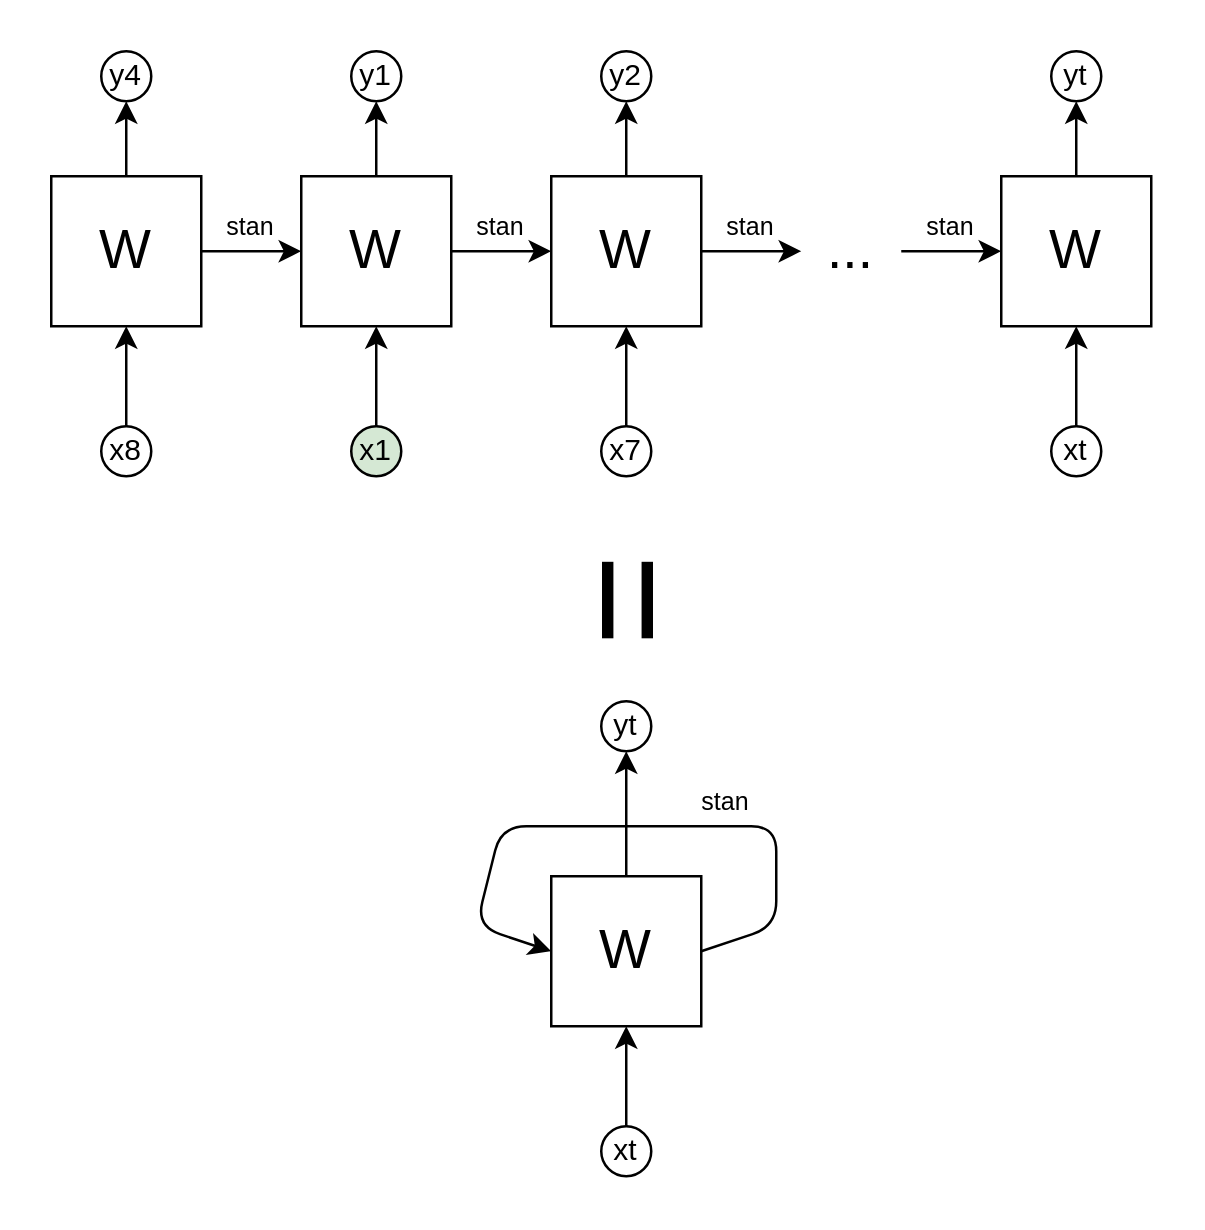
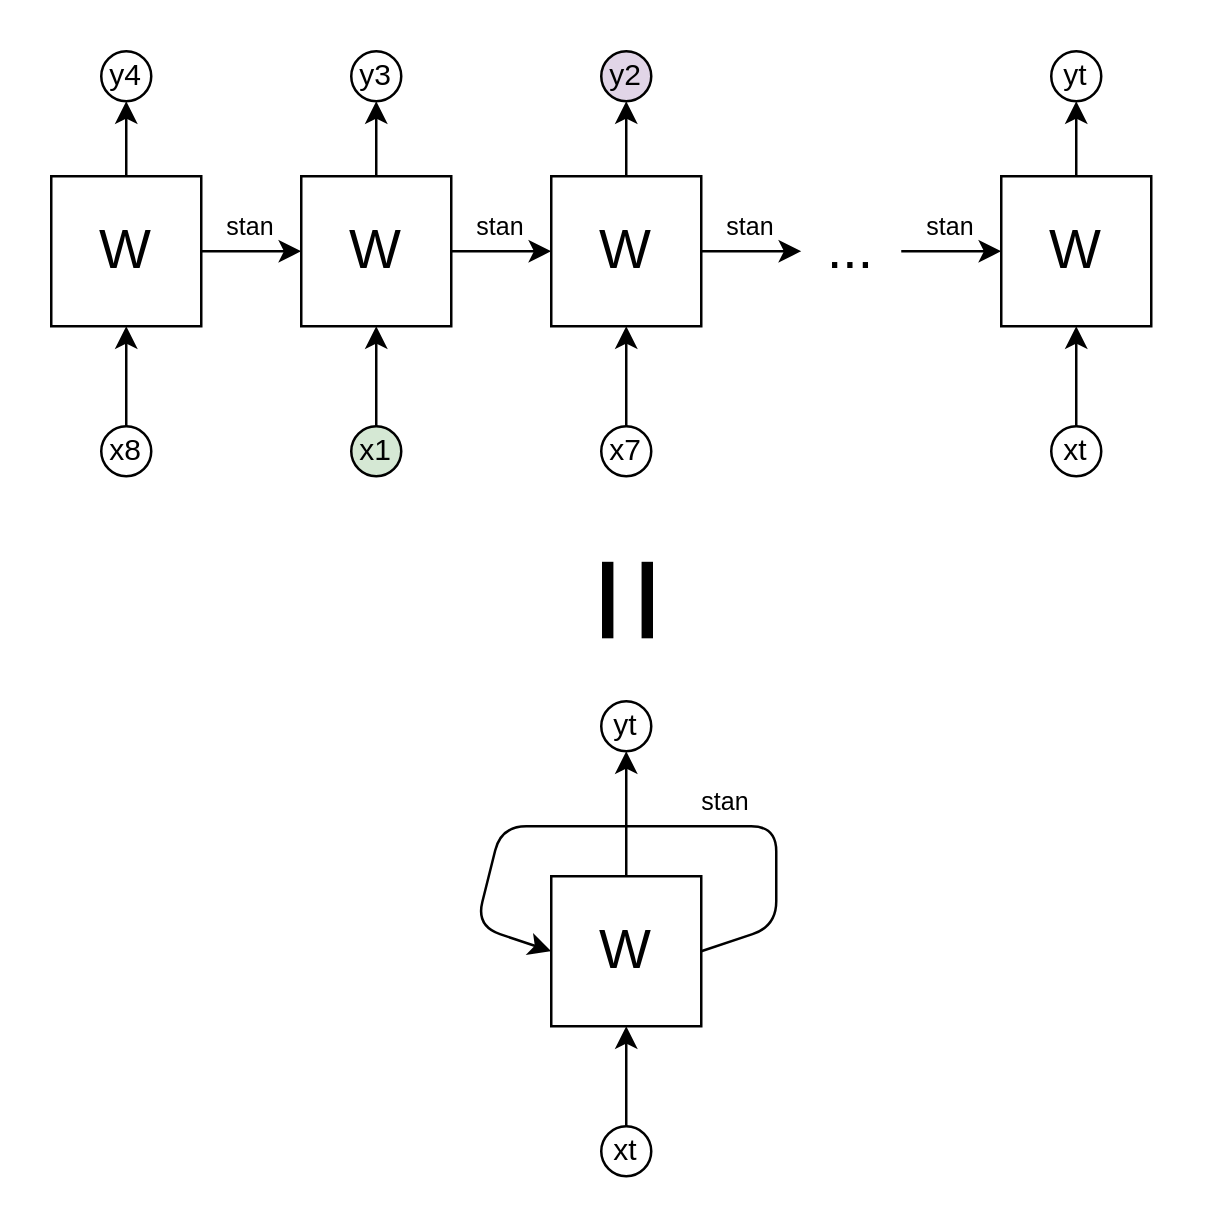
node "y1": label "y1" -> "y3"
node "y2": fillcolor #ffffff -> #e1d5e7
